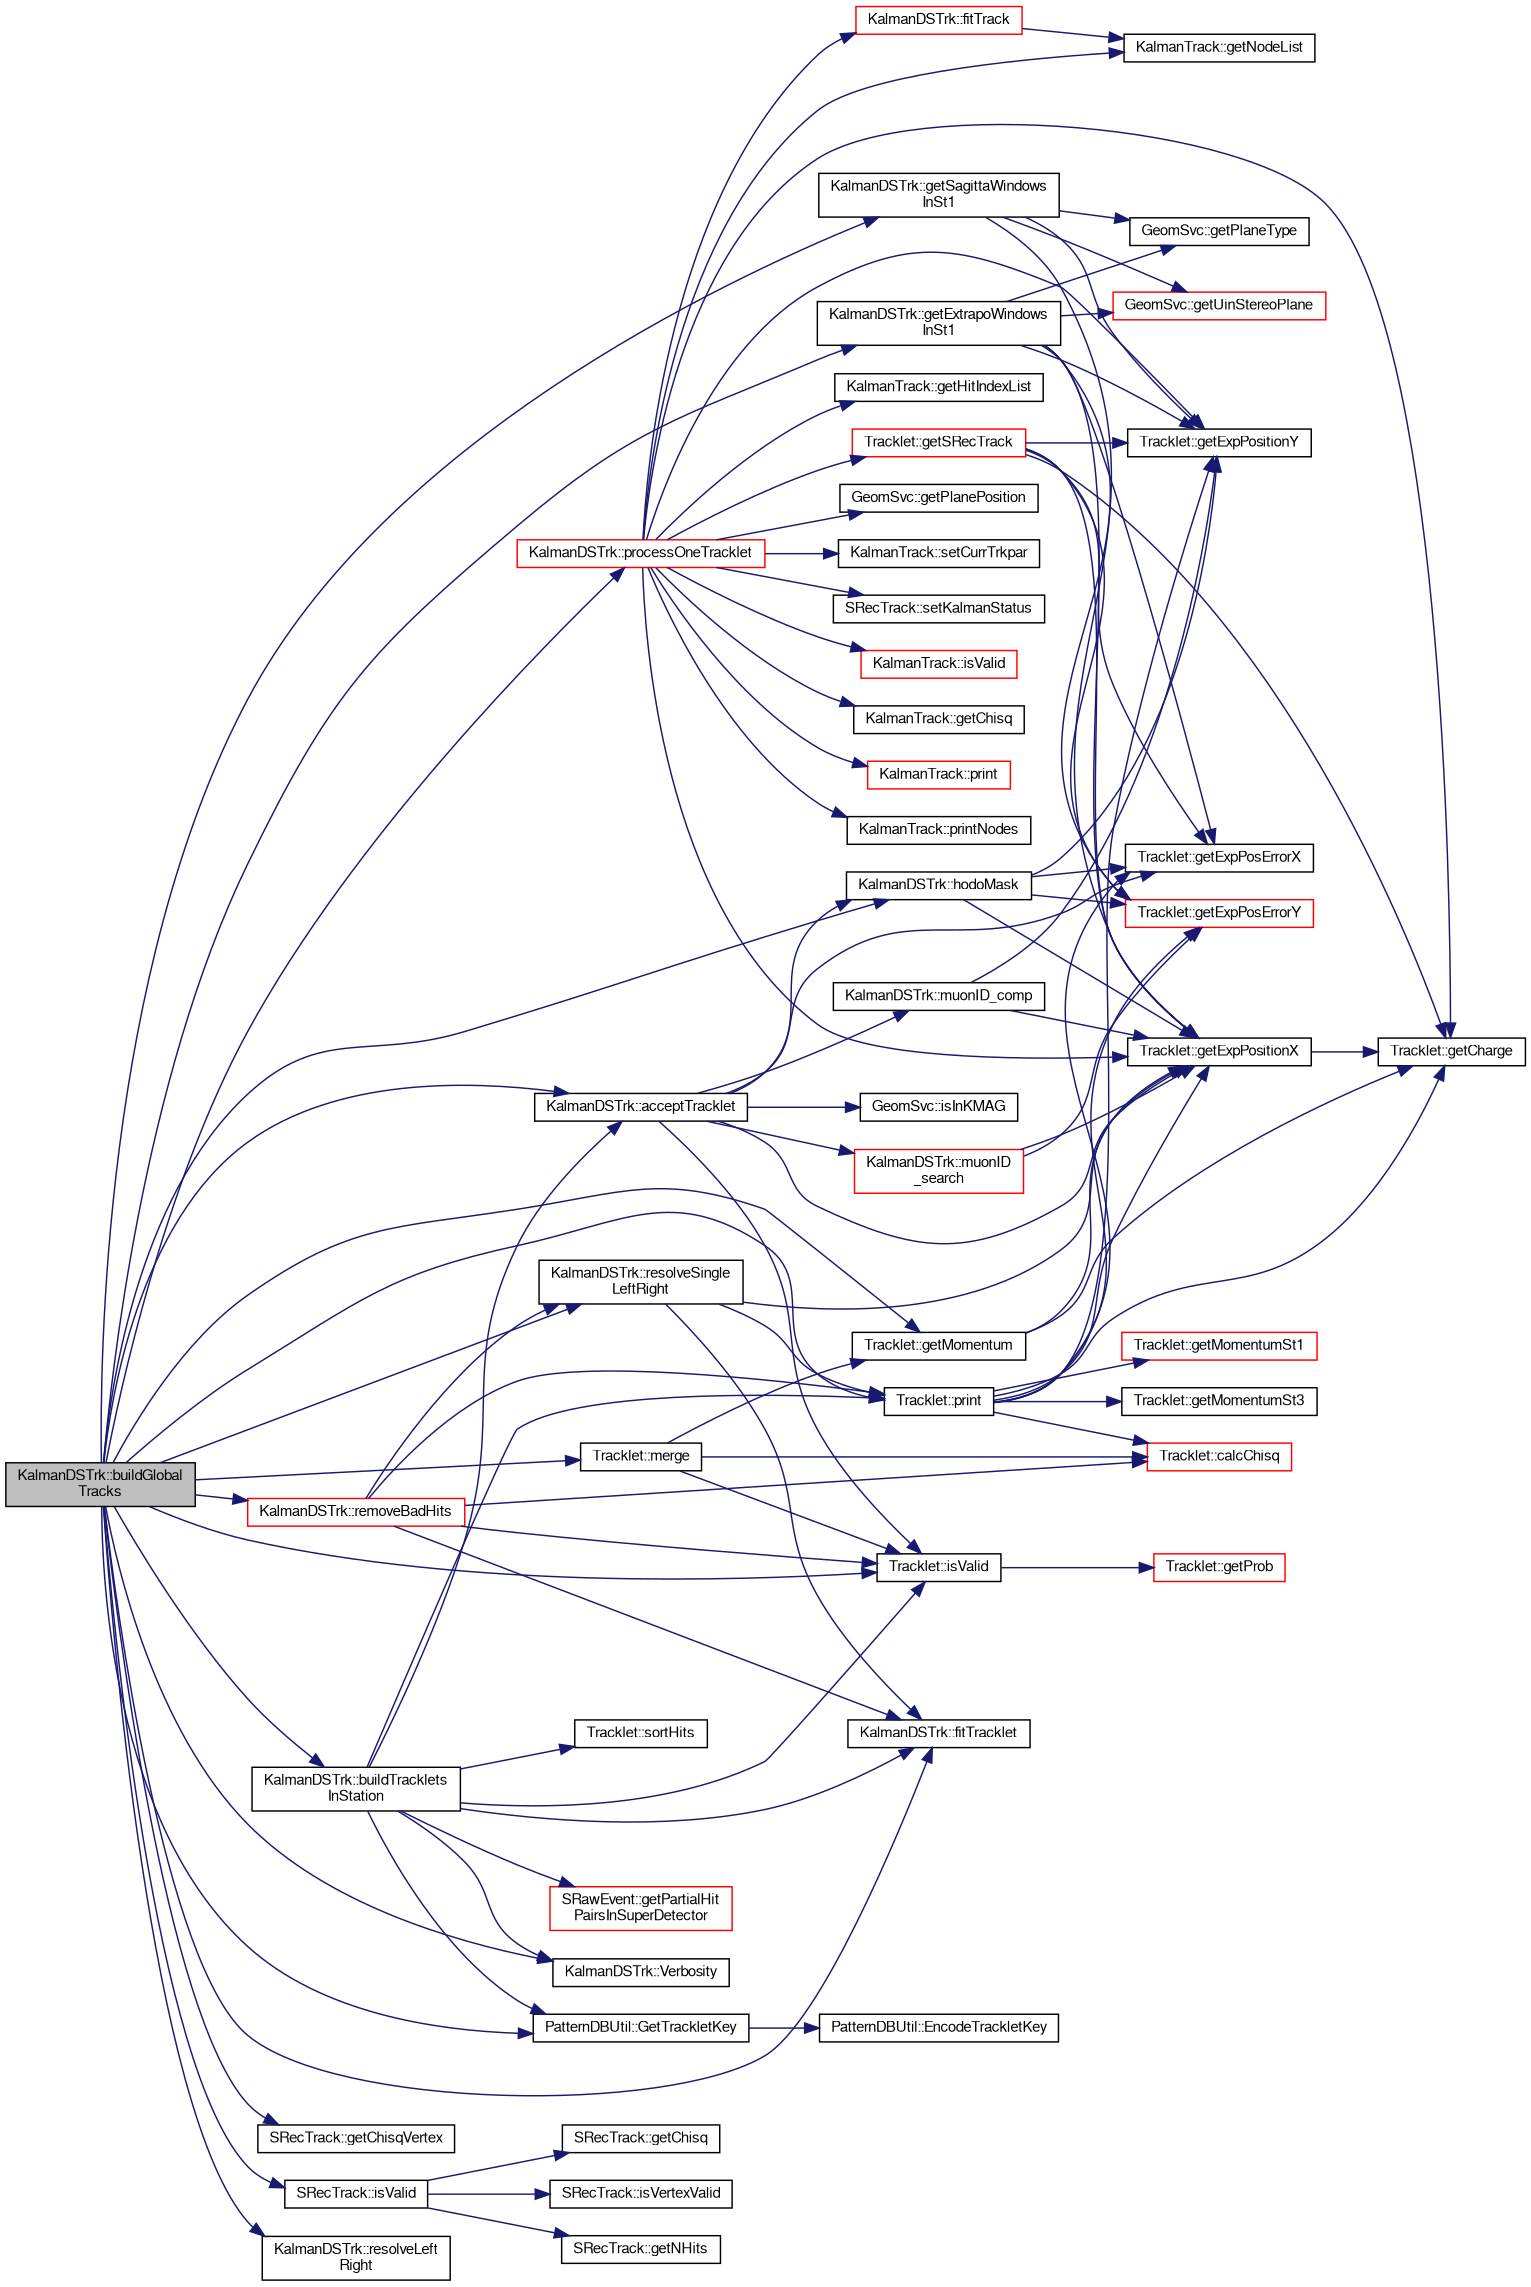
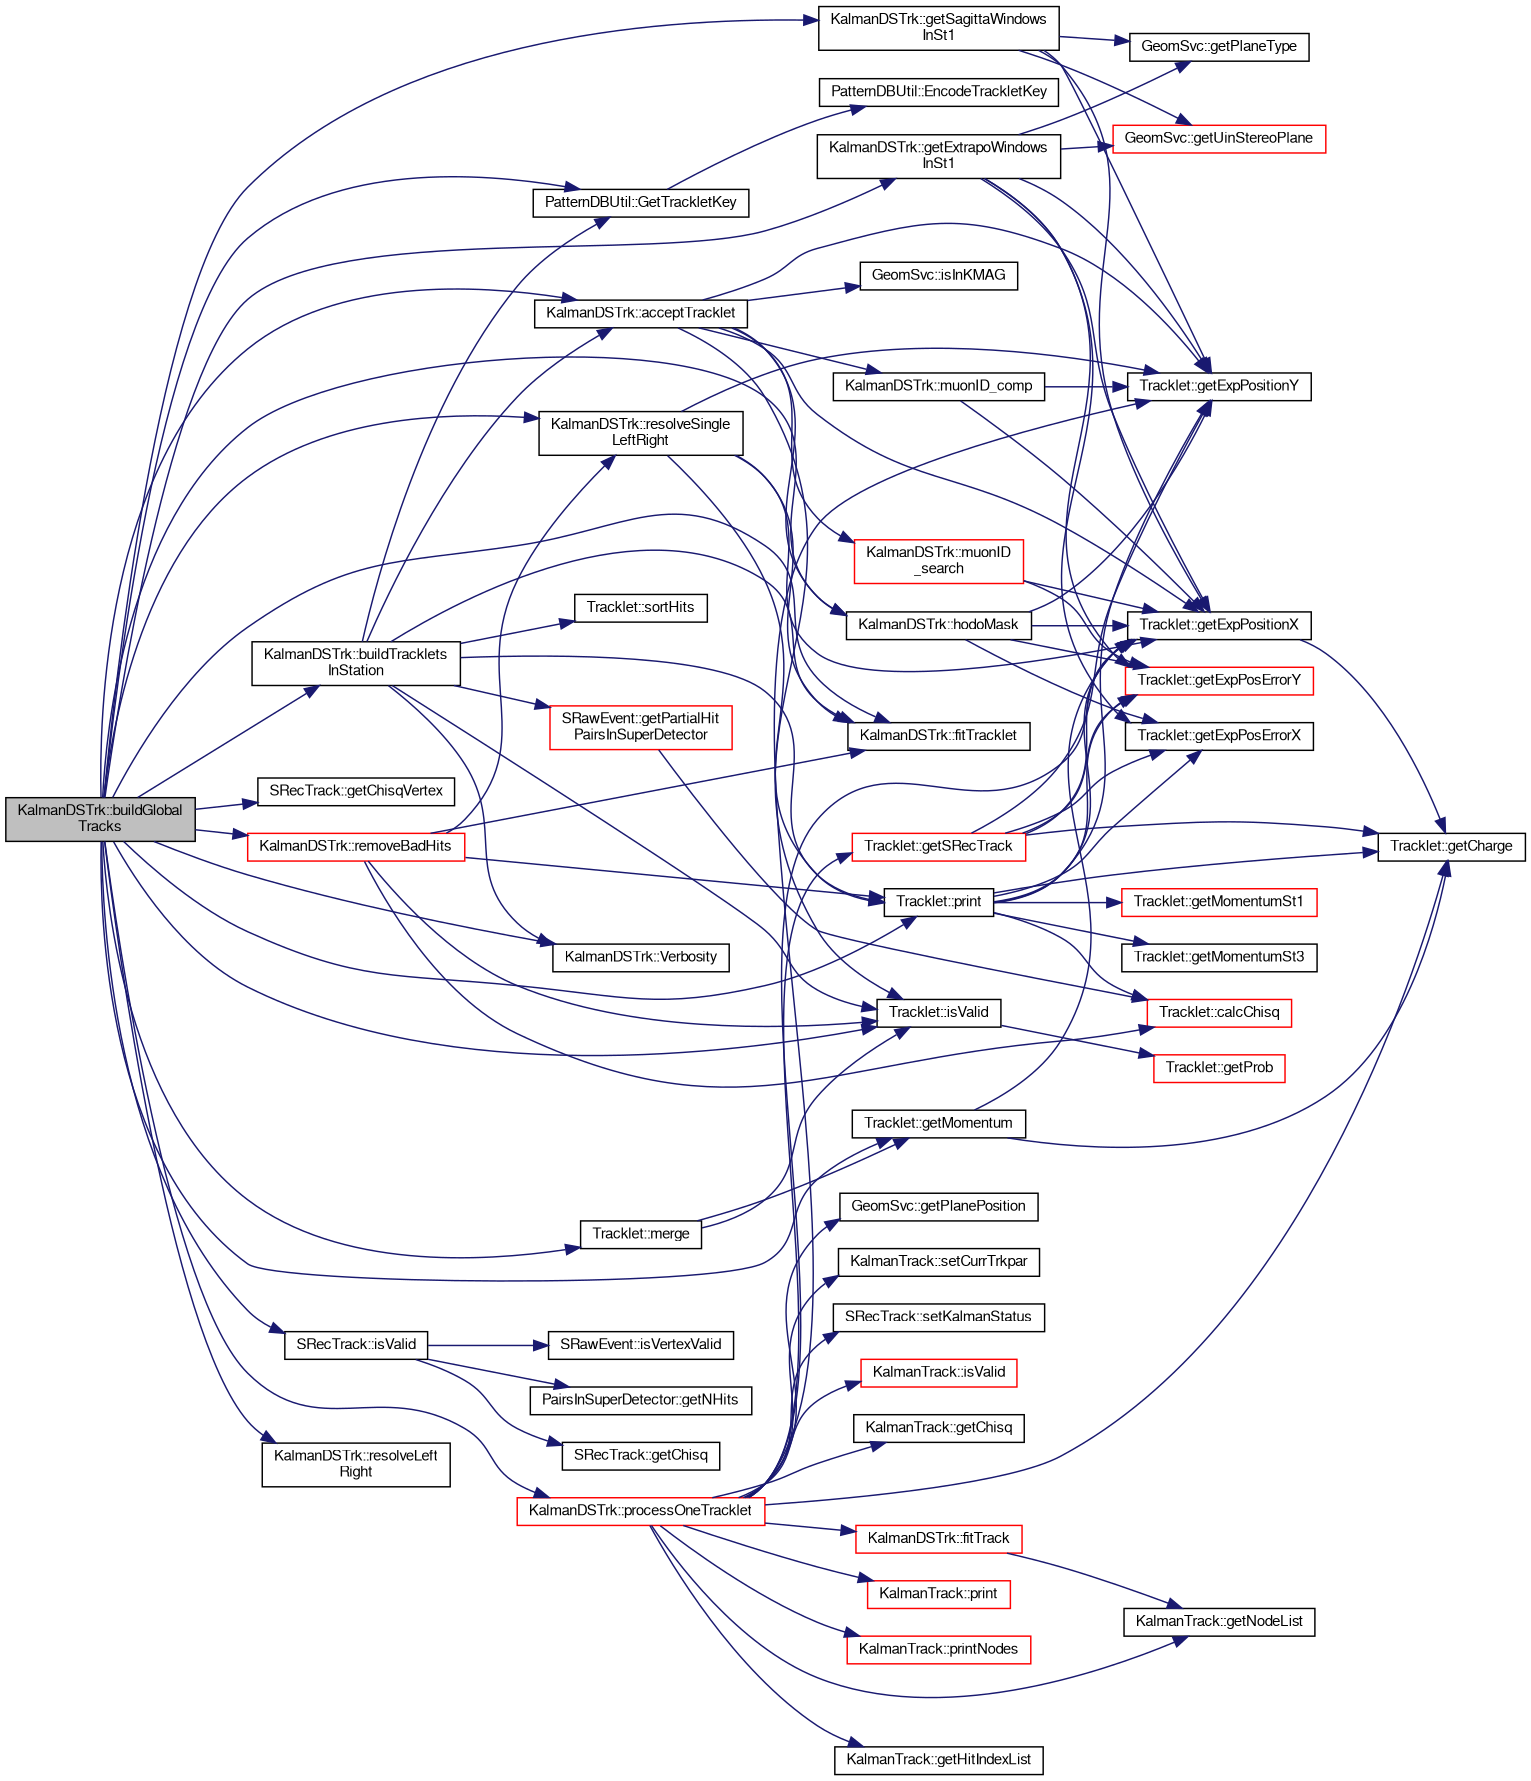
edge "KalmanDSTrk::resolveSingle LeftRight" -> "Tracklet::getExpPositionY": added
node "KalmanTrack::printNodes": color black -> red
edge "KalmanDSTrk::acceptTracklet" -> "Tracklet::getExpPosErrorX": now "KalmanDSTrk::acceptTracklet" -> "Tracklet::getExpPositionY"
edge "Tracklet::merge" -> "Tracklet::calcChisq": now "SRawEvent::getPartialHit PairsInSuperDetector" -> "Tracklet::calcChisq"
node "SRecTrack::isVertexValid": label "SRecTrack::isVertexValid" -> "SRawEvent::isVertexValid"
node "SRecTrack::getNHits": label "SRecTrack::getNHits" -> "PairsInSuperDetector::getNHits"
